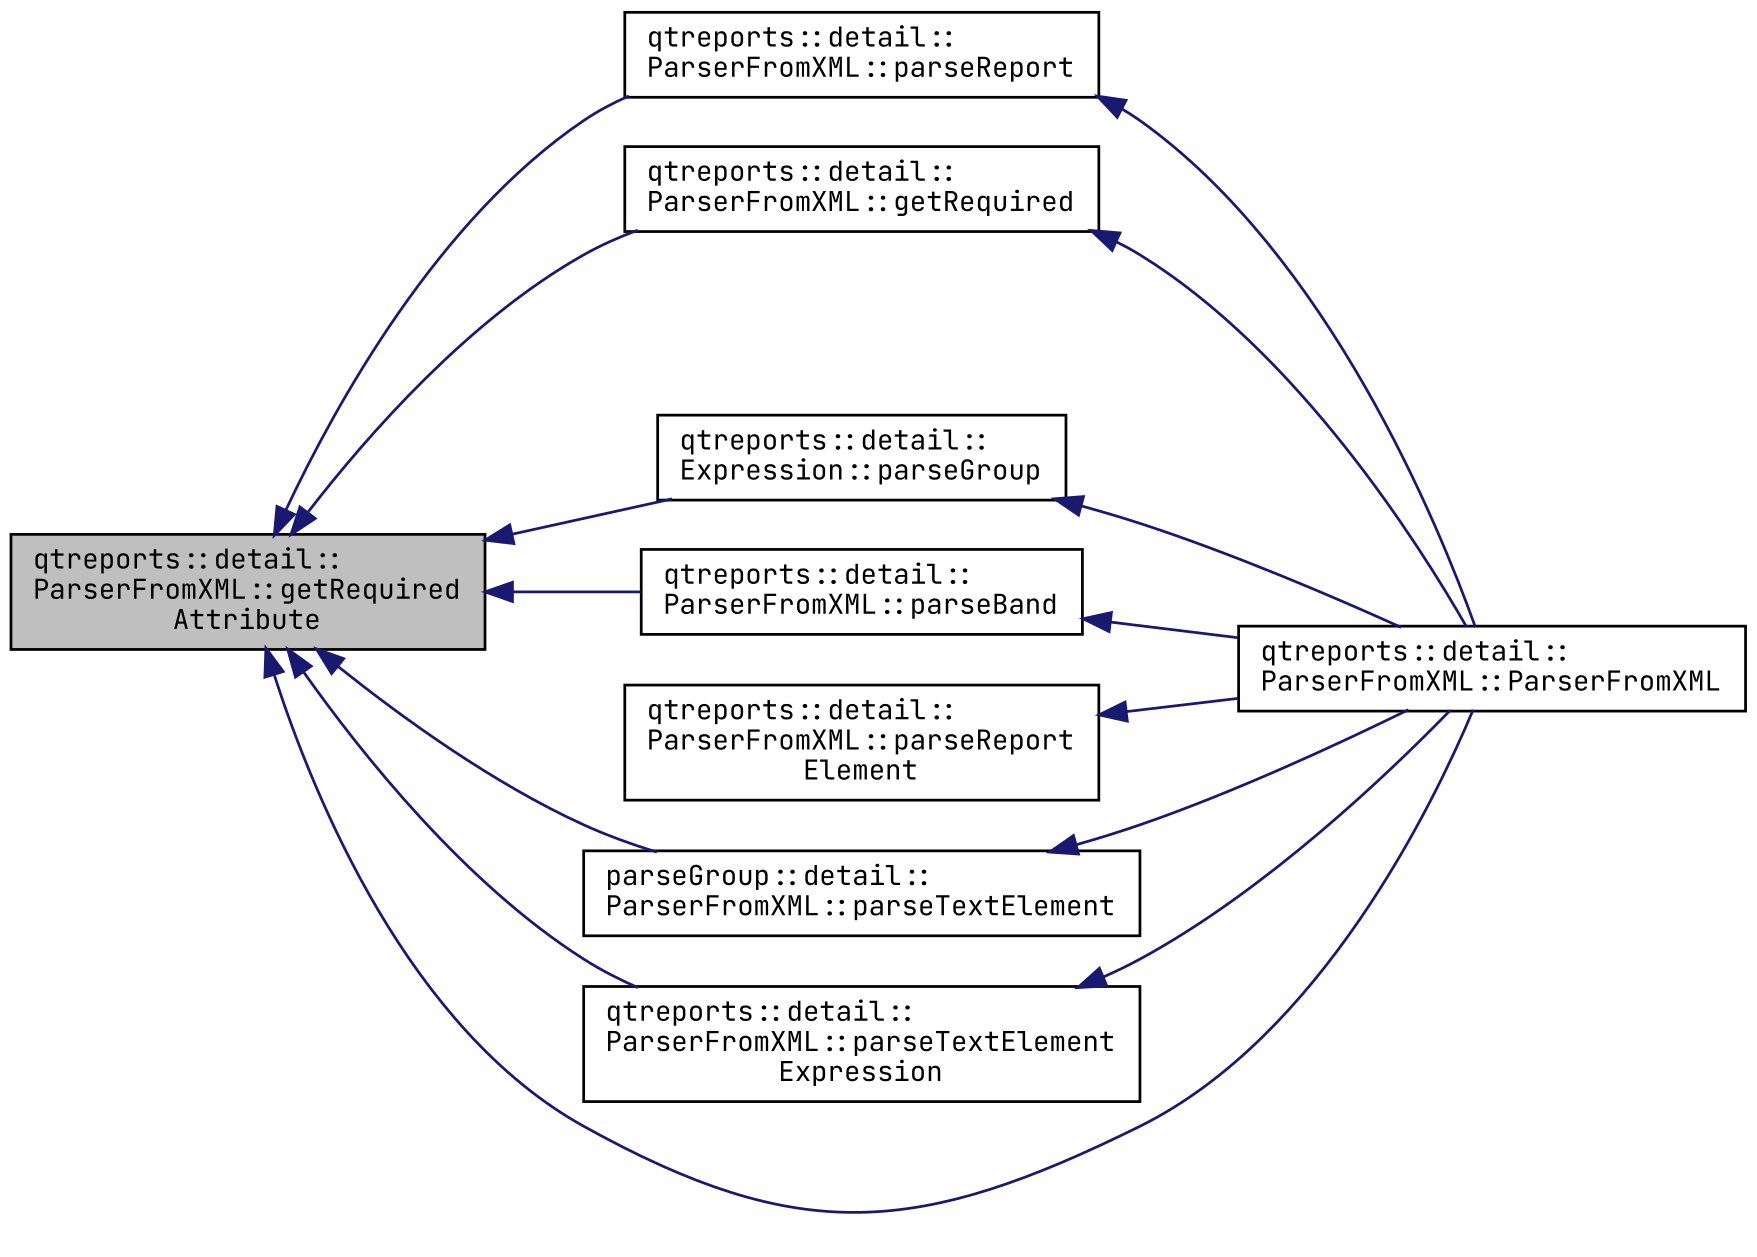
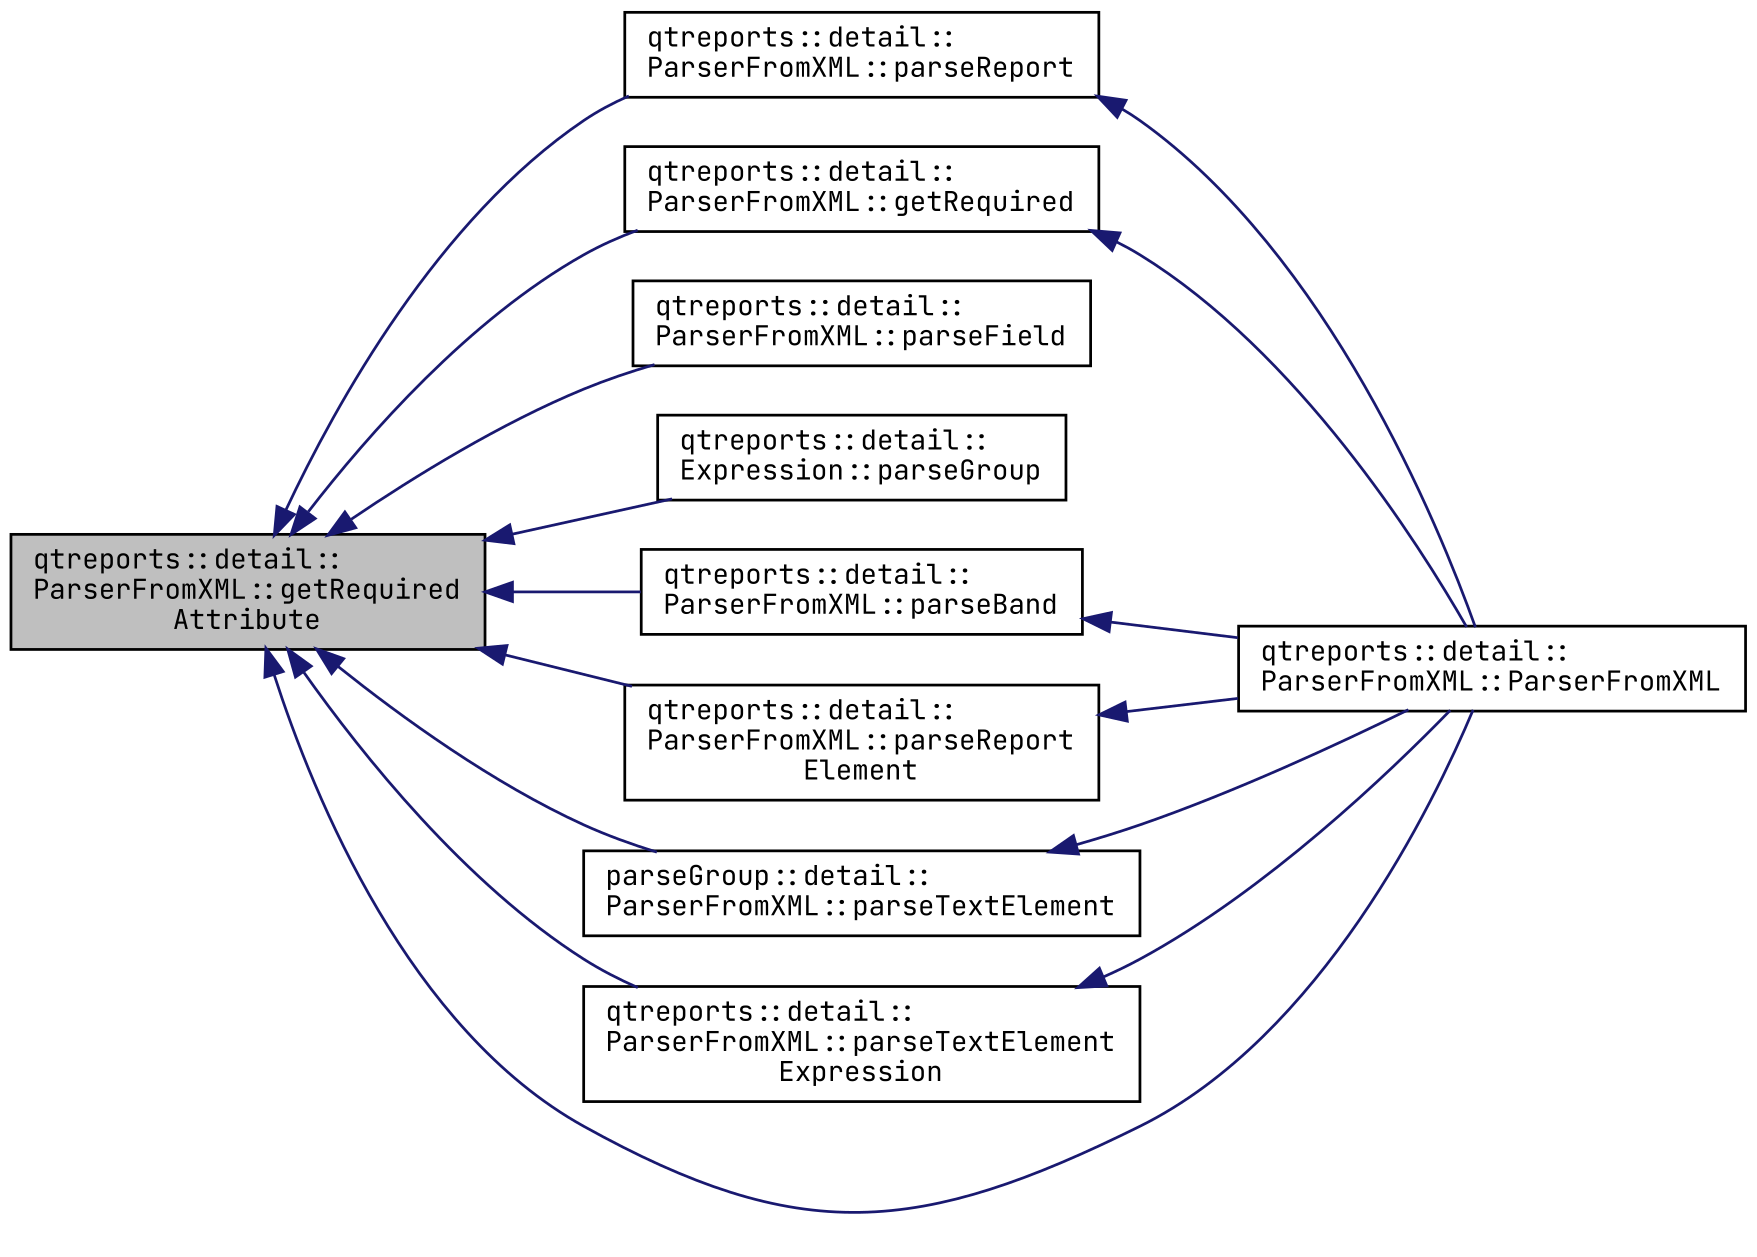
node "qtreports::detail:: ParserFromXML::parseField": added
edge "qtreports::detail:: ParserFromXML::ParserFromXML" -> "qtreports::detail:: Expression::parseGroup": removed
edge "qtreports::detail:: ParserFromXML::parseReport Element" -> "qtreports::detail:: ParserFromXML::getRequired Attribute": added
